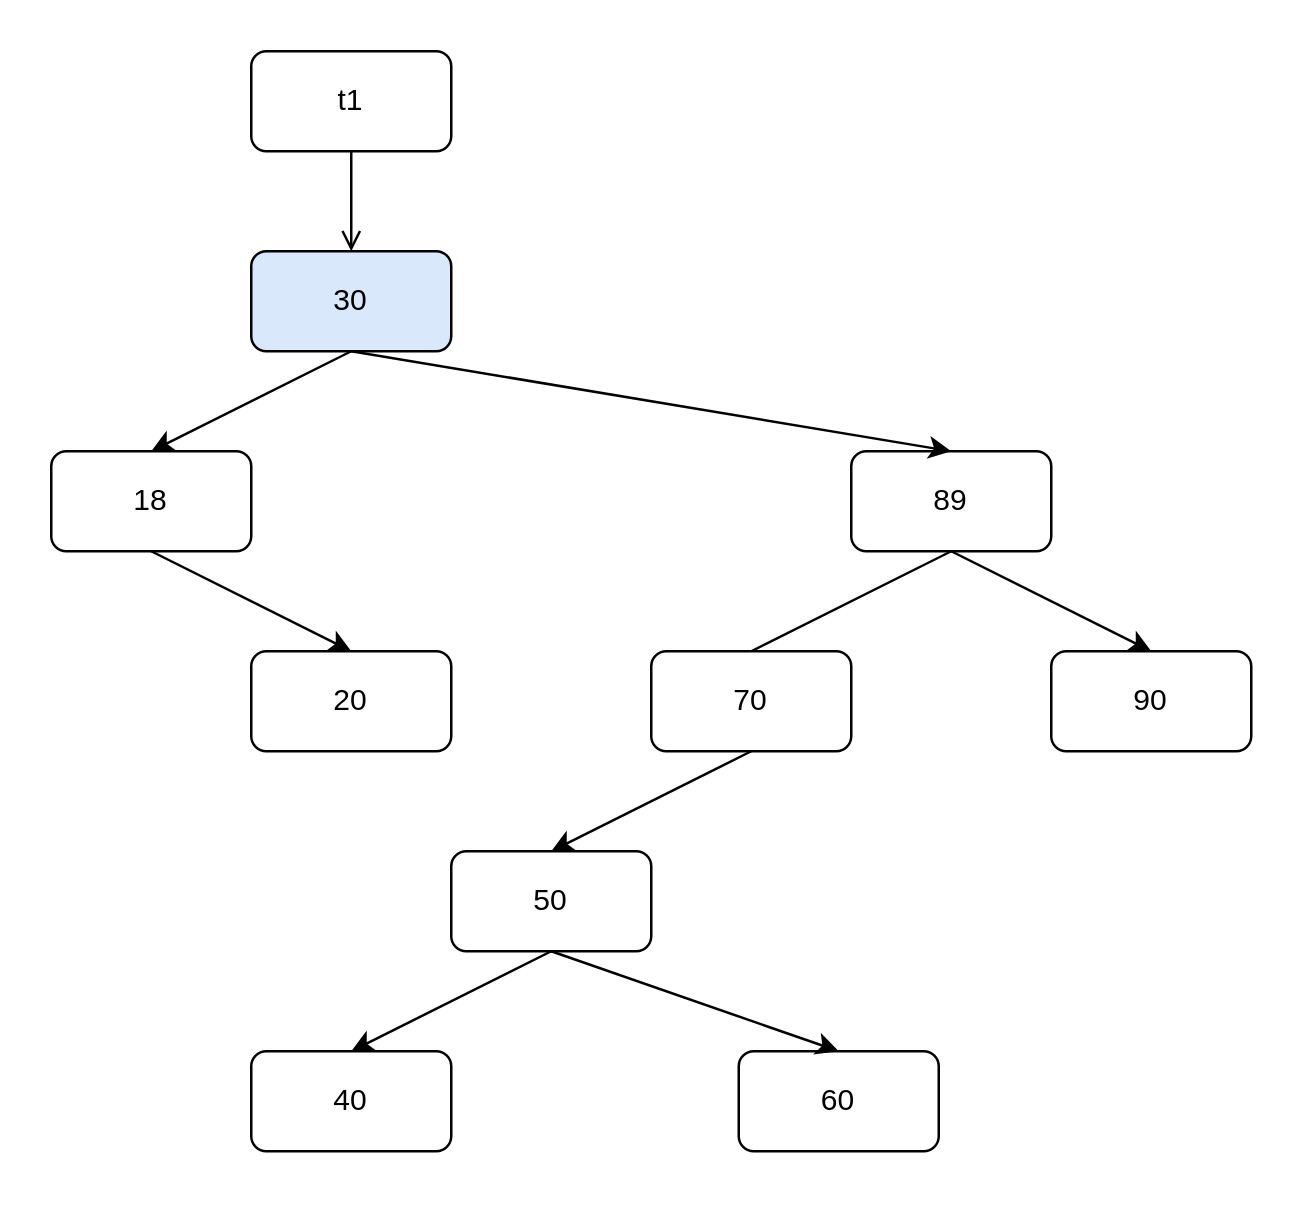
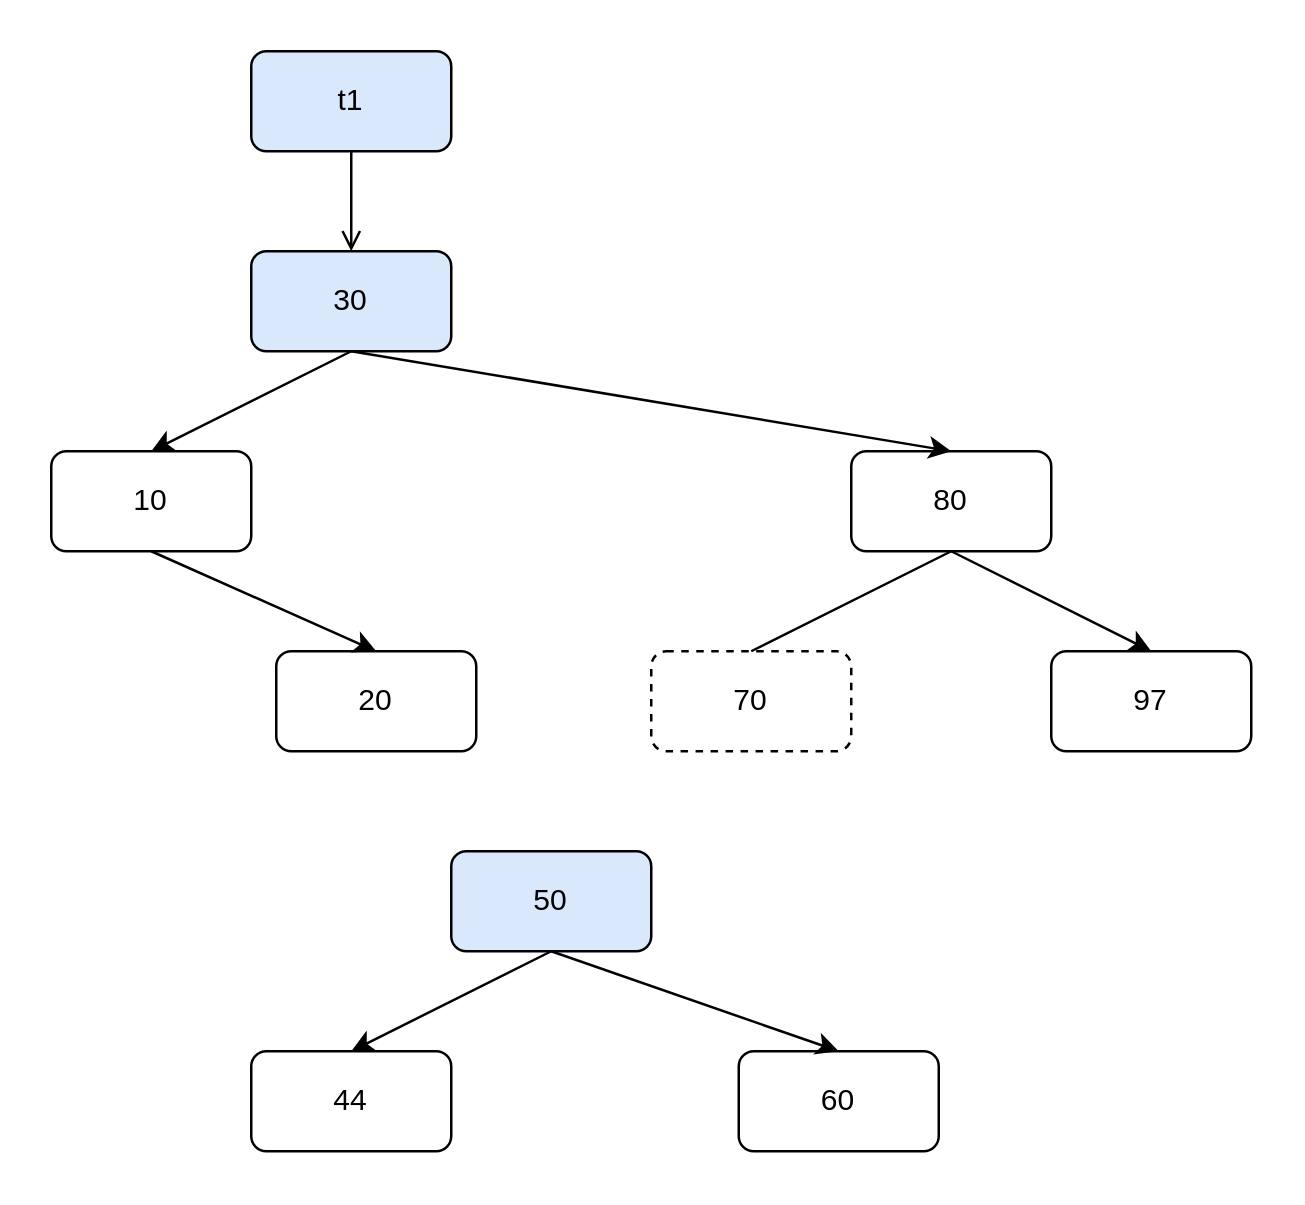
node "t1": fillcolor #ffffff -> #dae8fc
node "18": label "18" -> "10"
node "89": label "89" -> "80"
node "20": moved (351, 701) -> (376, 701)
node "70": style solid -> dashed
node "90": label "90" -> "97"
edge "70" -> "50": removed
node "50": fillcolor #ffffff -> #dae8fc
node "40": label "40" -> "44"
